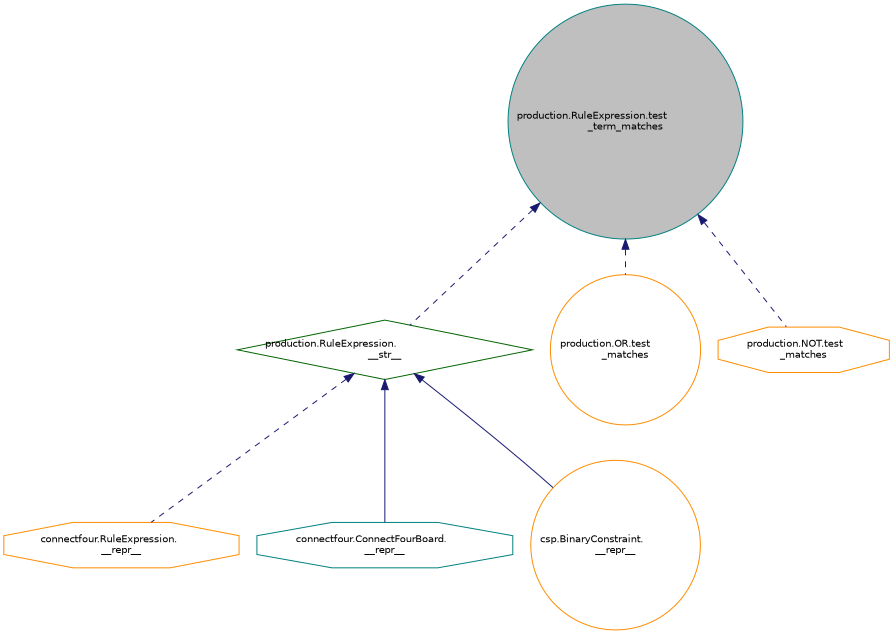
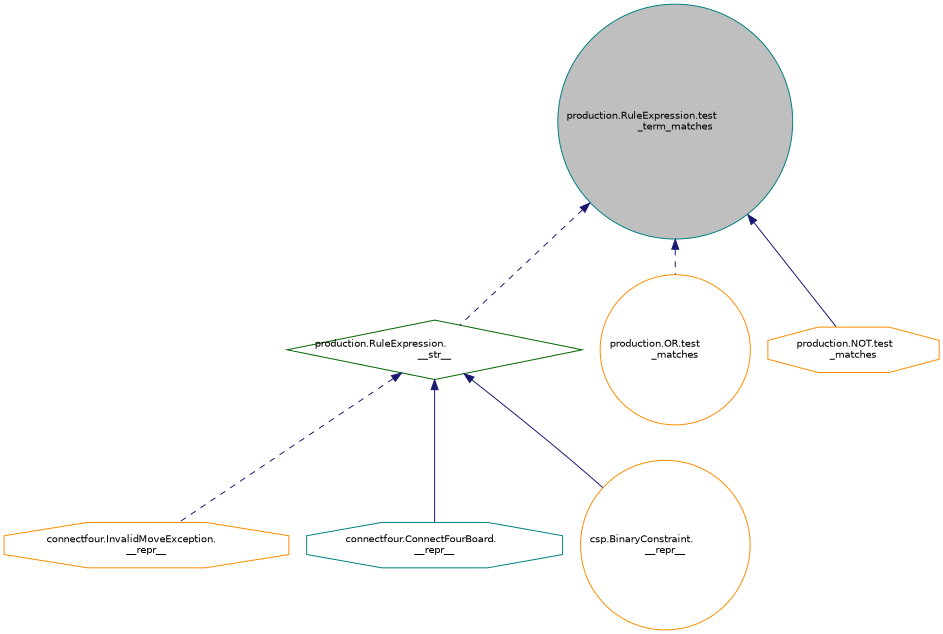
edge "production.NOT.test _matches" -> "production.RuleExpression.test _term_matches": style dashed -> solid
node "connectfour.RuleExpression. __repr__": label "connectfour.RuleExpression. __repr__" -> "connectfour.InvalidMoveException. __repr__"
